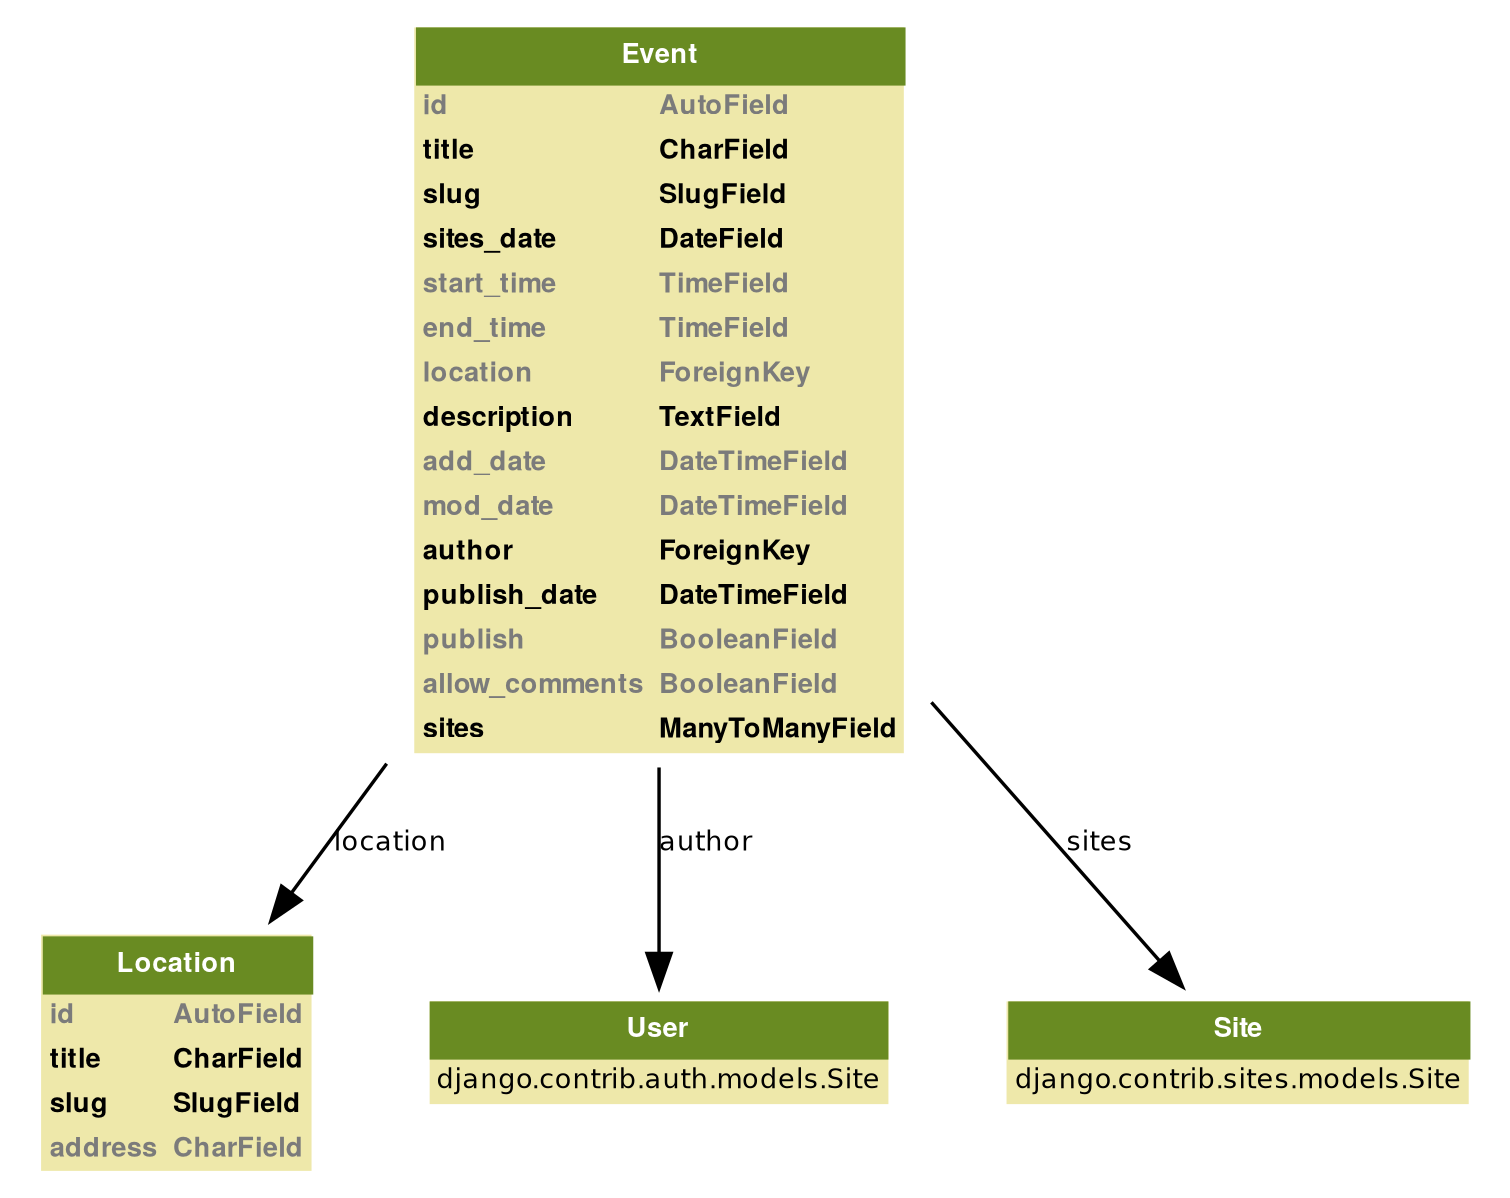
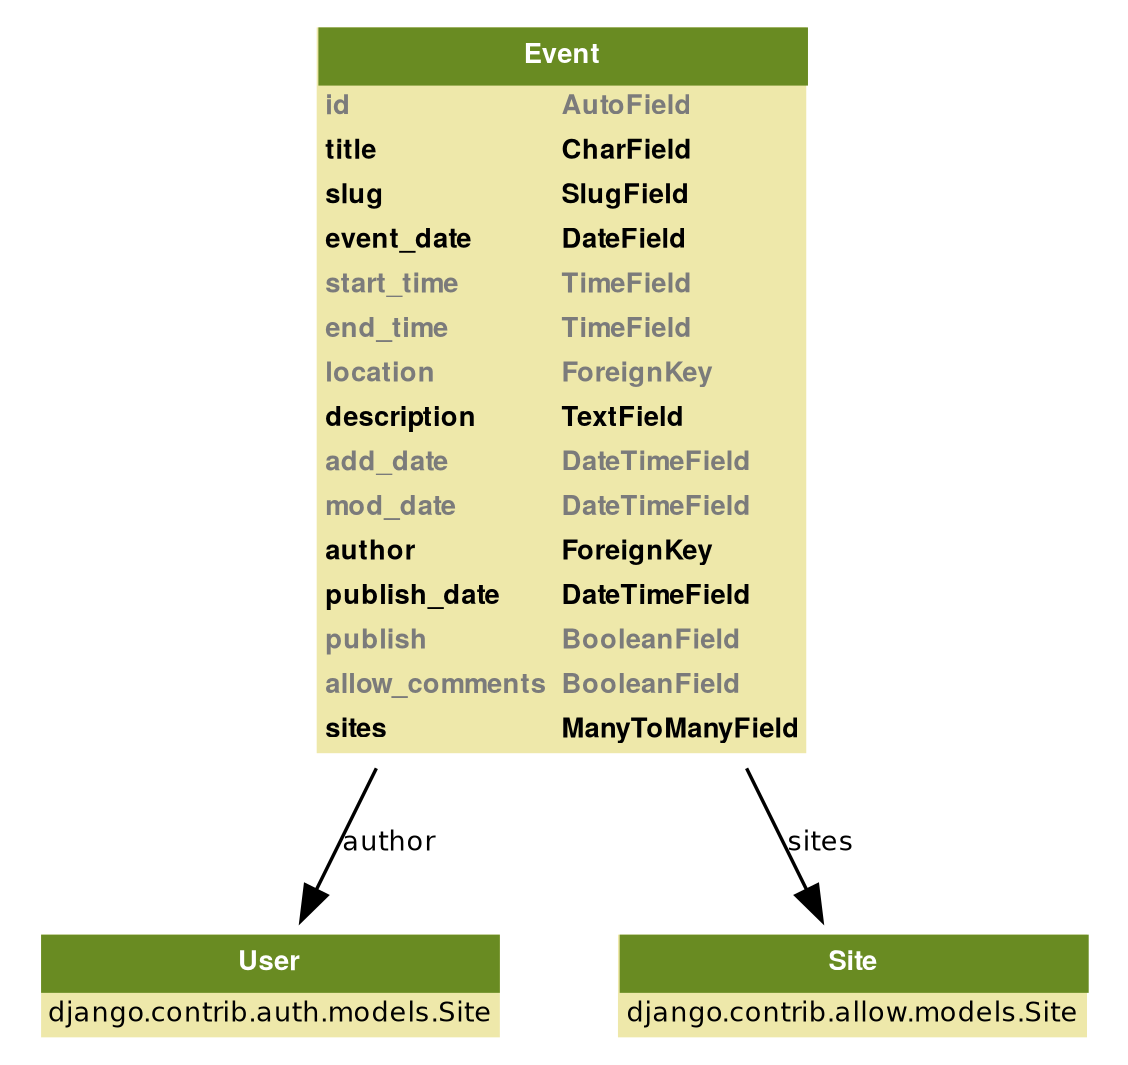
node "Event": text "sites_date" -> "event_date"
node "Location": removed
node "Site": text "django.contrib.sites.models.Site" -> "django.contrib.allow.models.Site"
